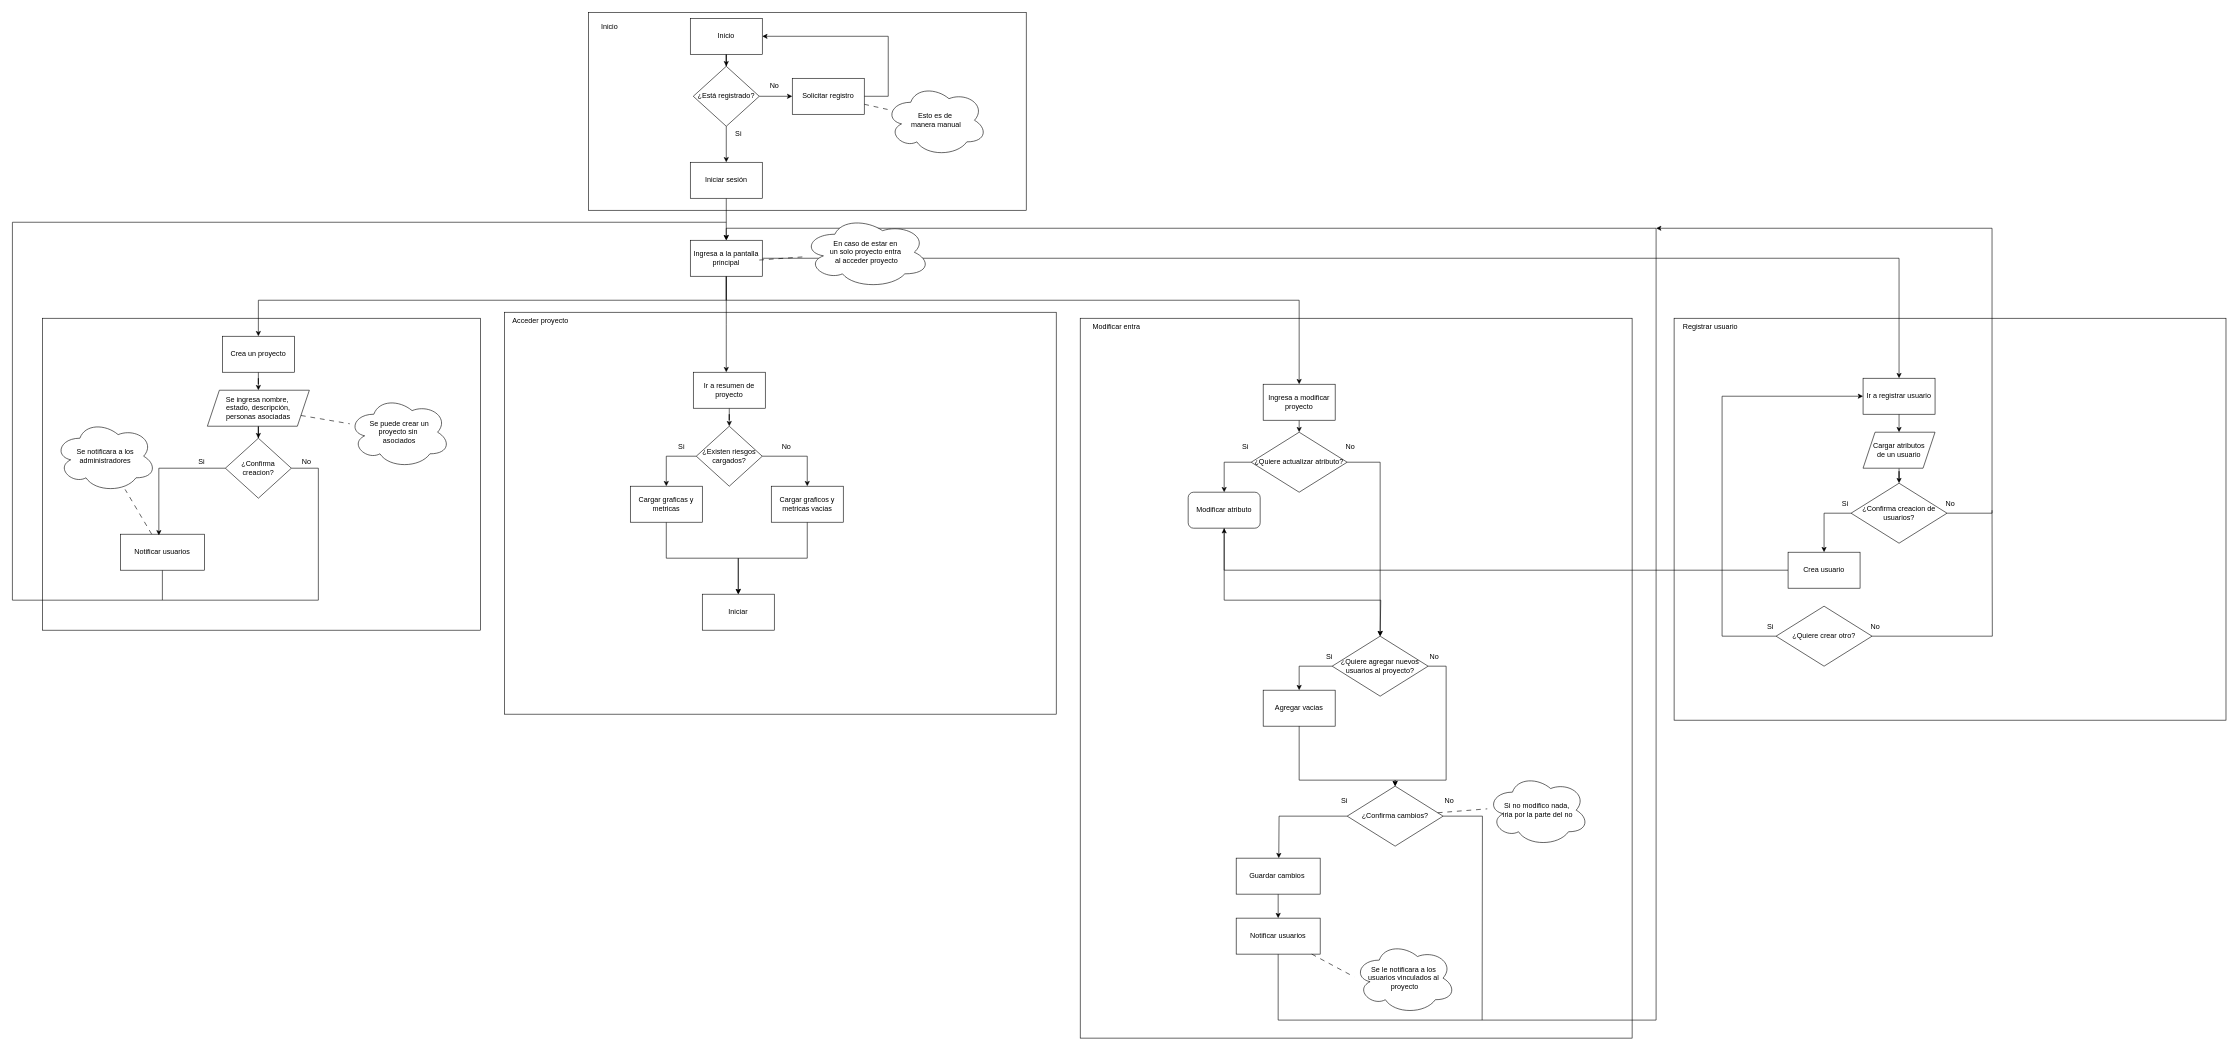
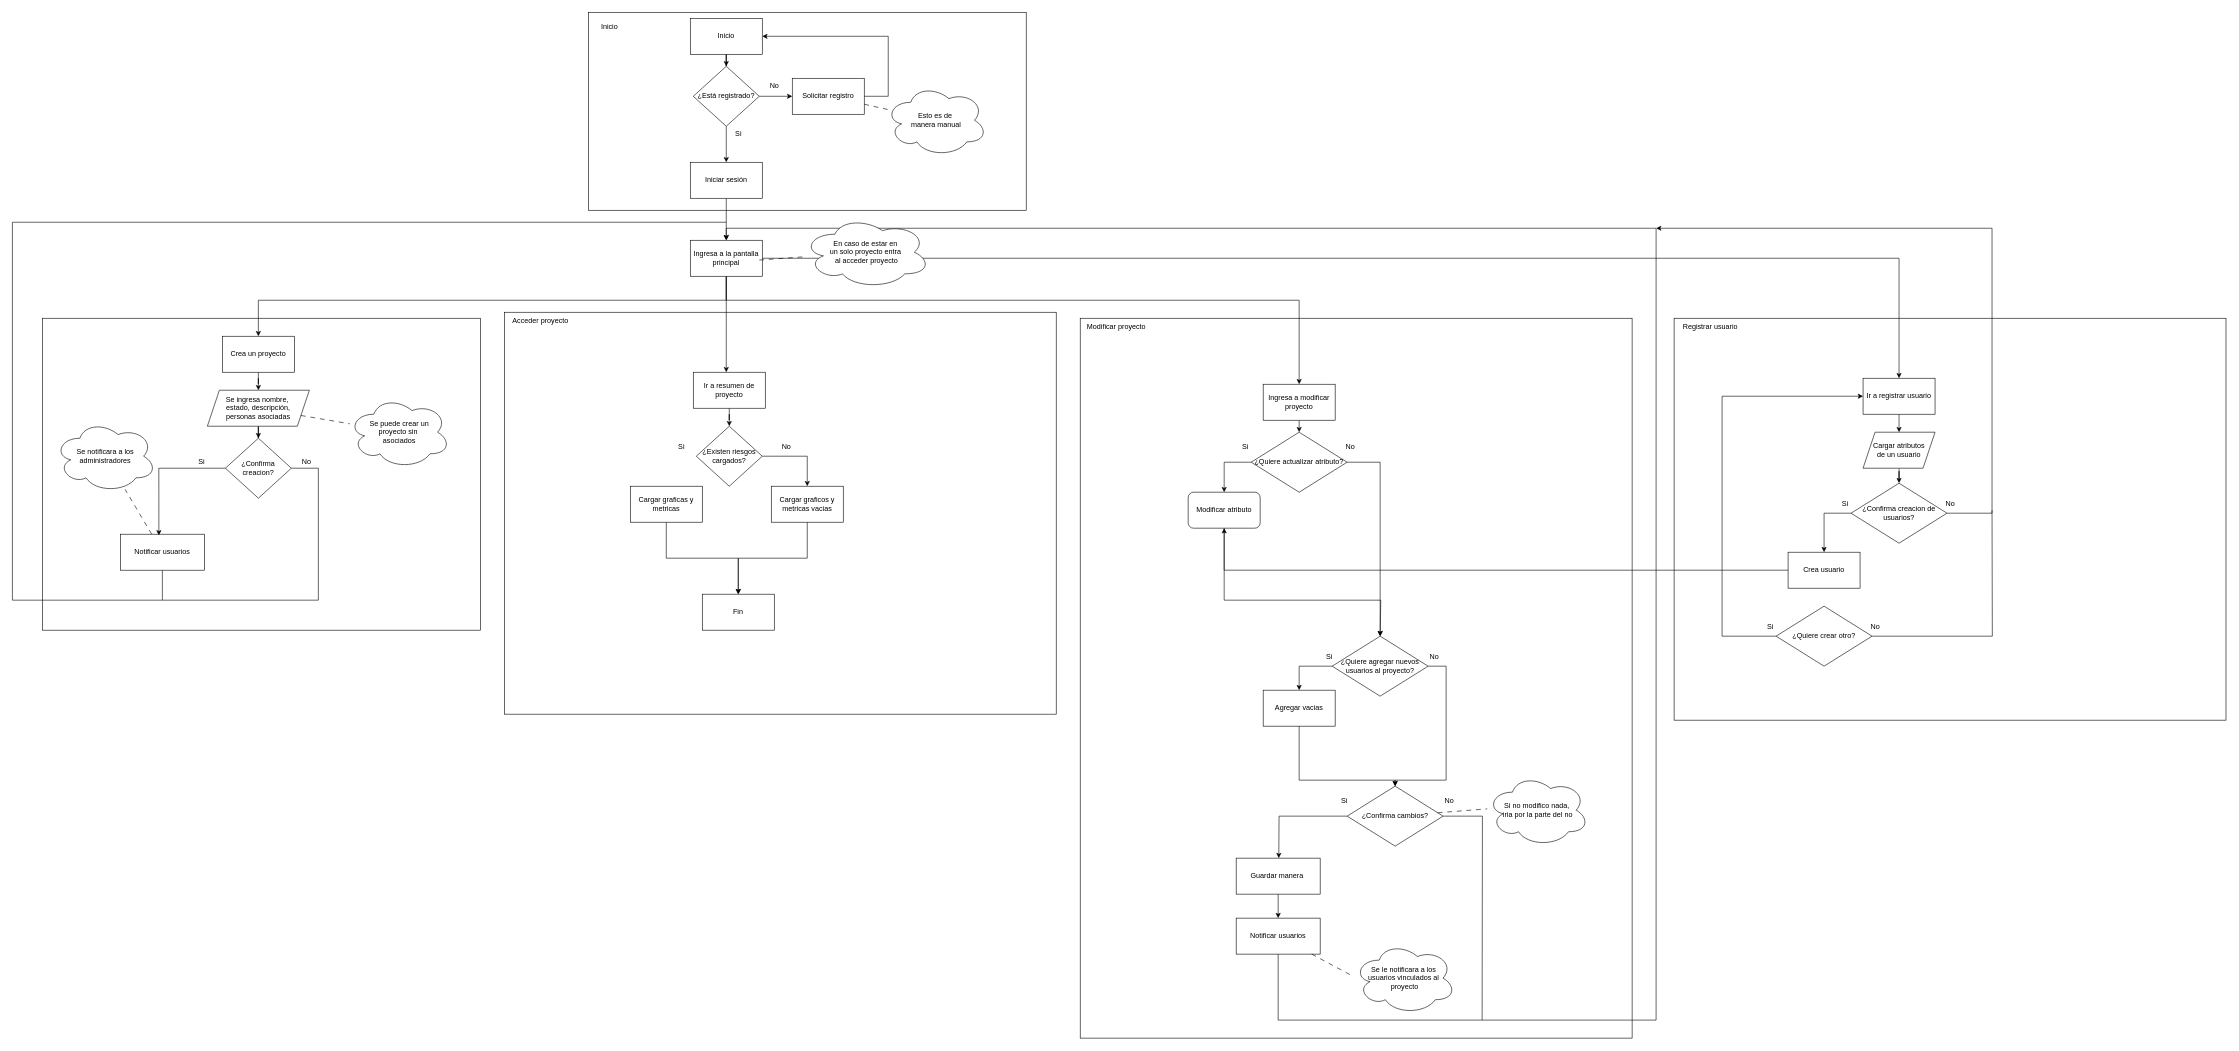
node "Modificar entra": label "Modificar entra" -> "Modificar proyecto"
edge "¿Existen riesgos cargados?" -> "Cargar graficas y metricas": removed
node "Iniciar": label "Iniciar" -> "Fin"
node "Guardar cambios": label "Guardar cambios" -> "Guardar manera"
